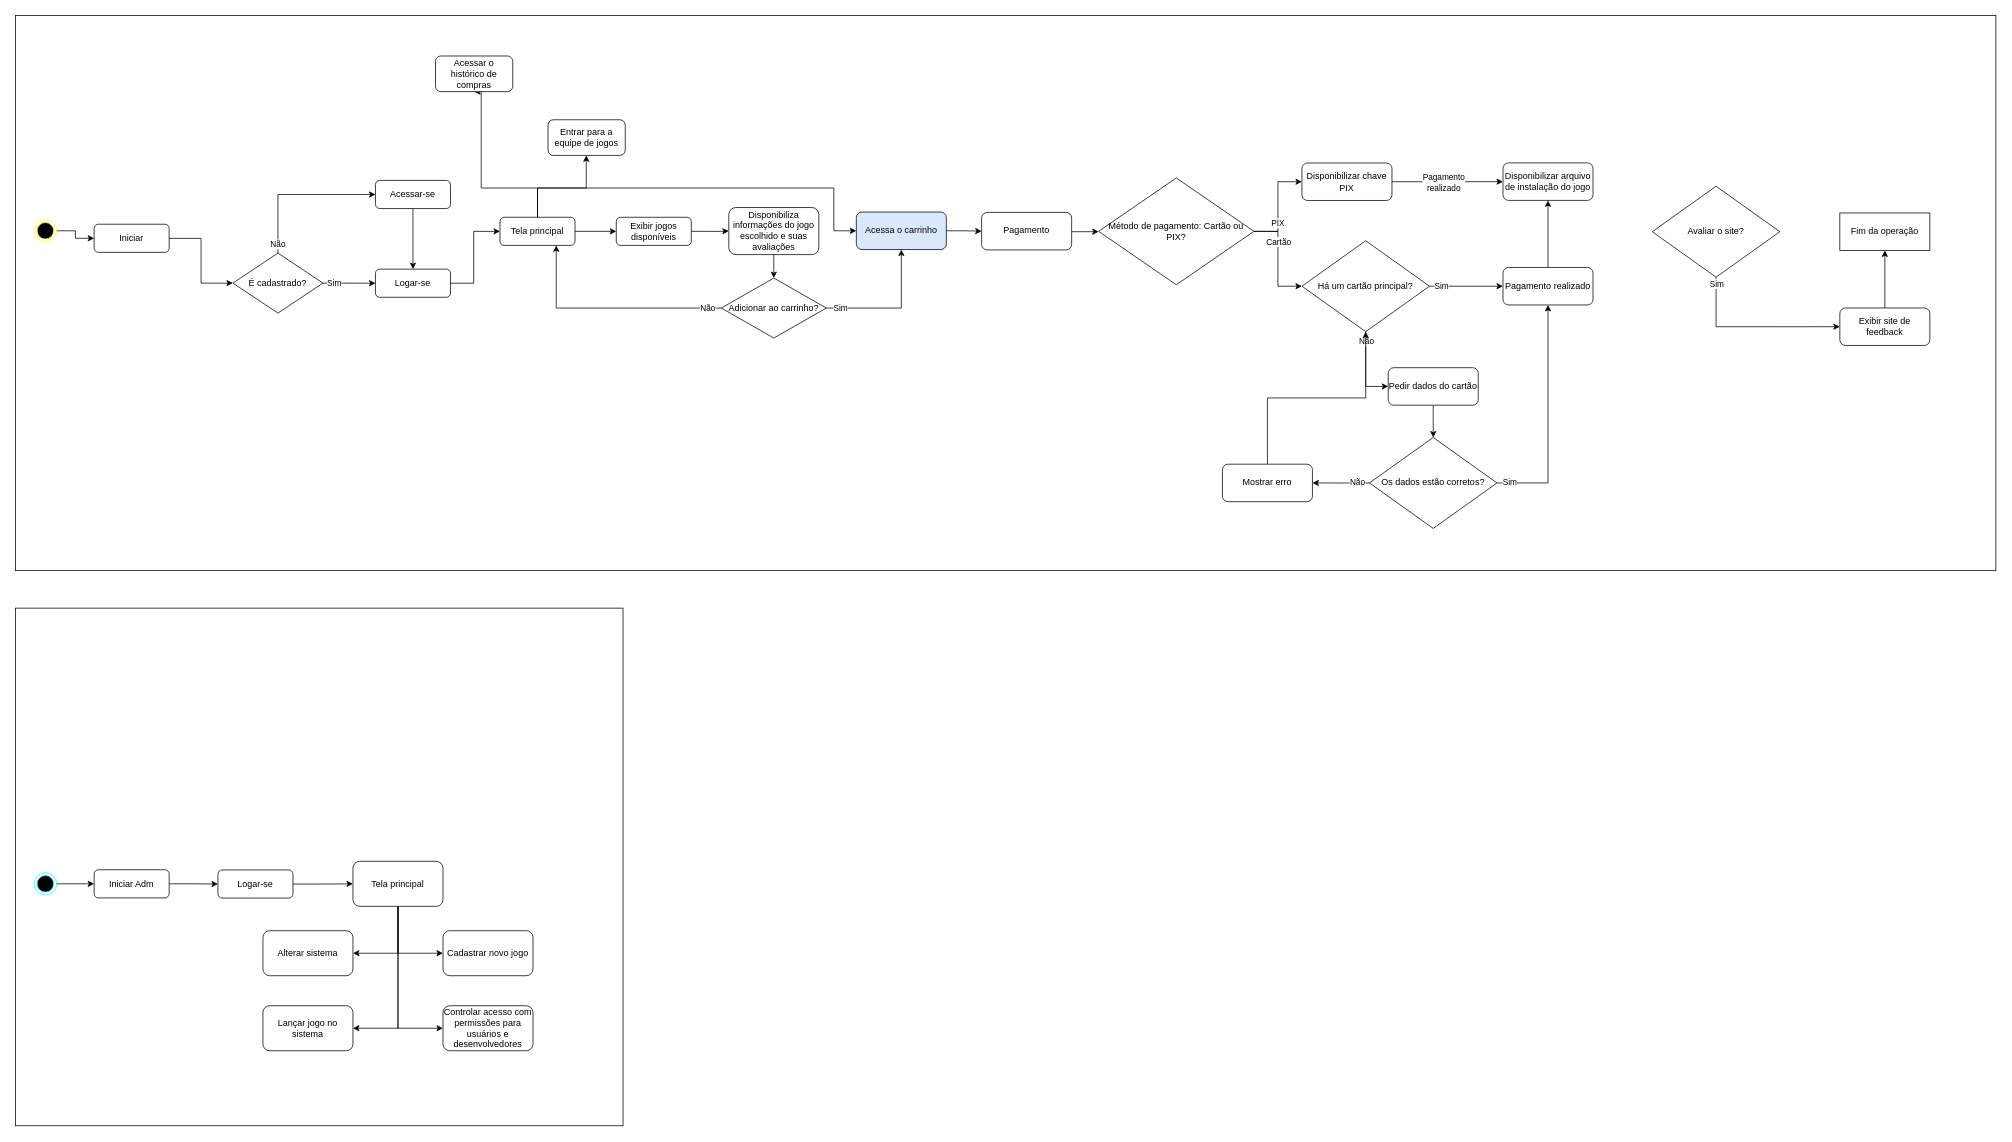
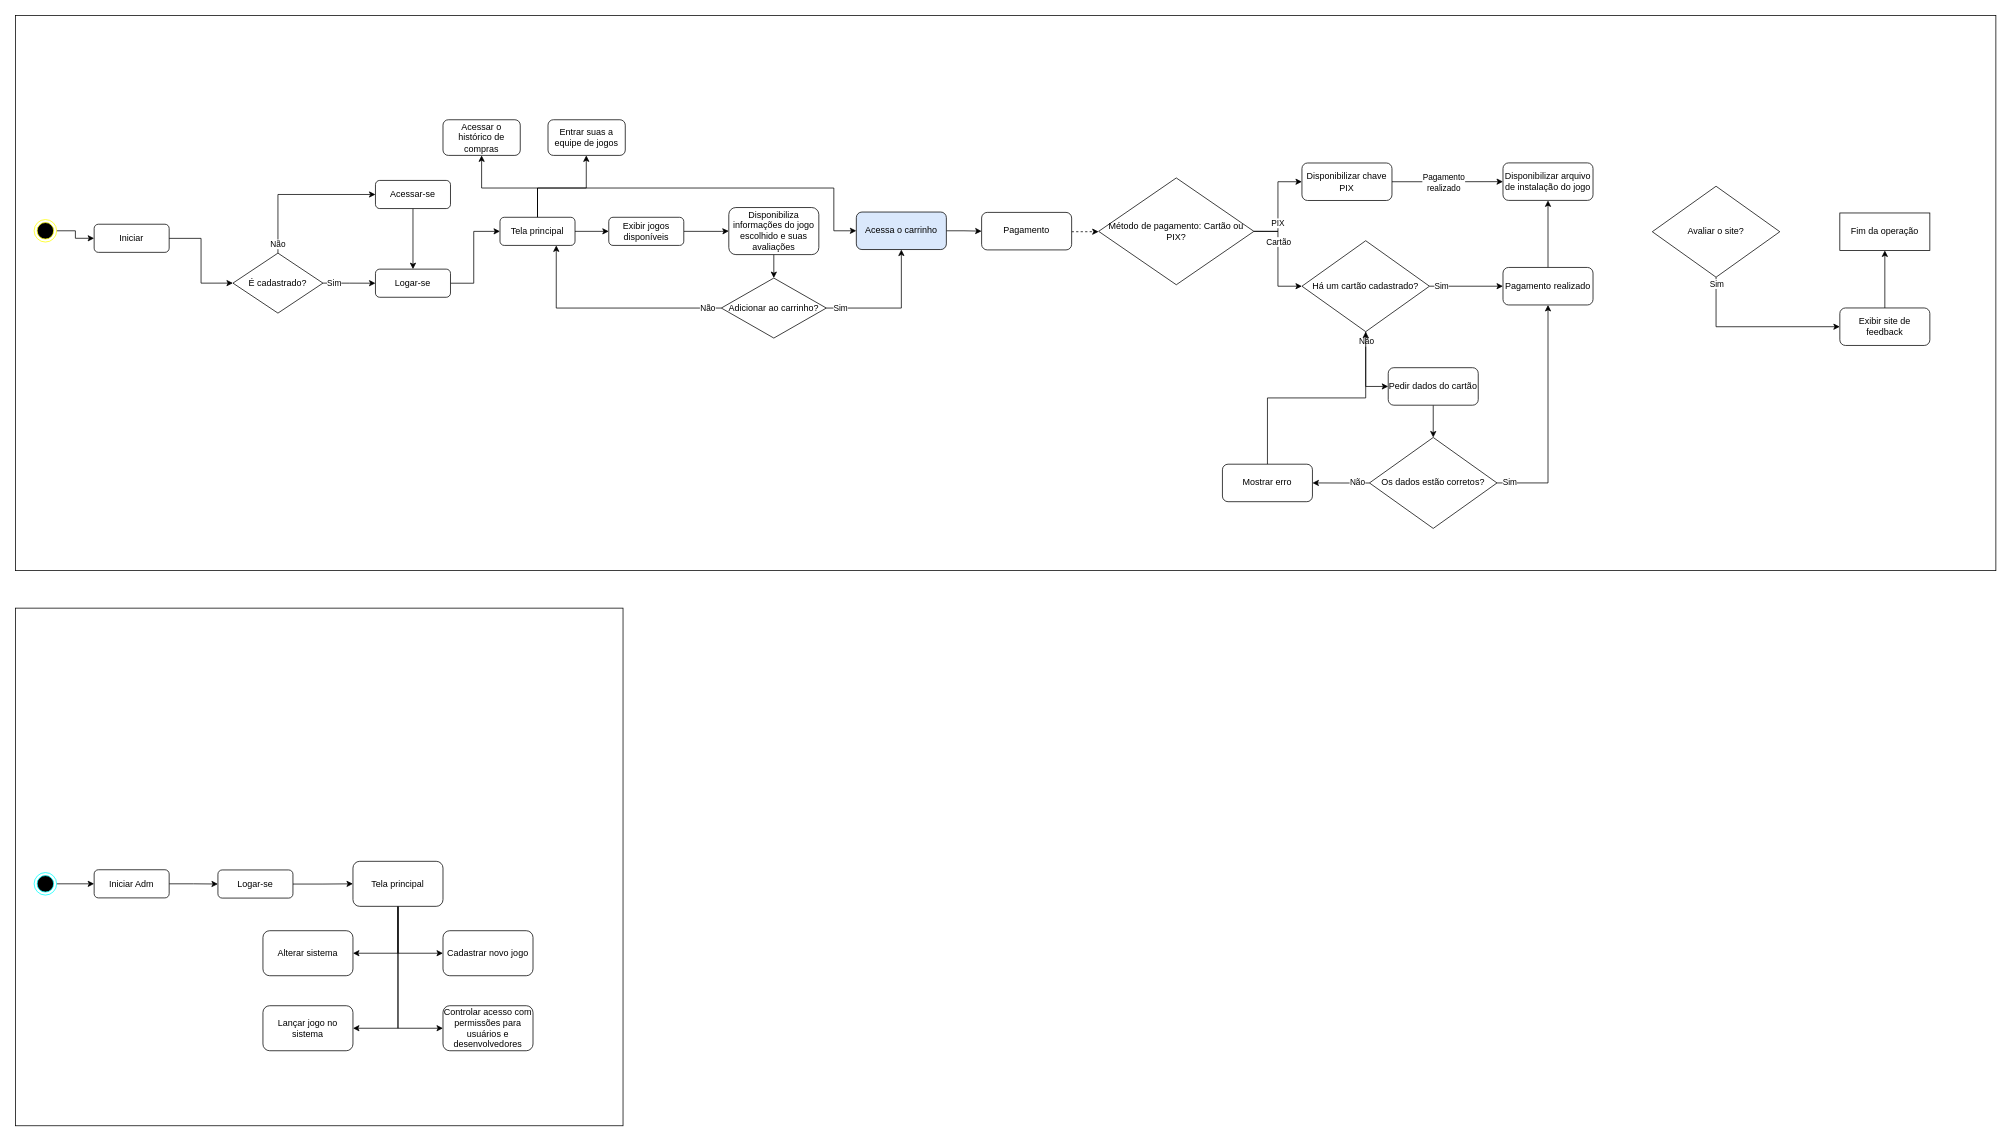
node "Acessar o histórico de compras": moved (474, 74) -> (482, 137)
node "Entrar para a equipe de jogos": label "Entrar para a equipe de jogos" -> "Entrar suas a equipe de jogos"
node "Exibir jogos disponíveis": moved (654, 231) -> (646, 231)
edge "Pagamento" -> "Método de pagamento: Cartão ou PIX?": style solid -> dashed
node "Há um cartão principal?": label "Há um cartão principal?" -> "Há um cartão cadastrado?"
